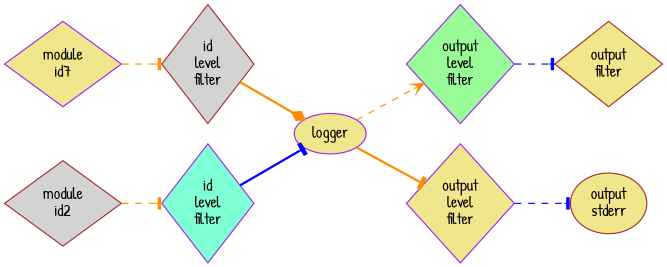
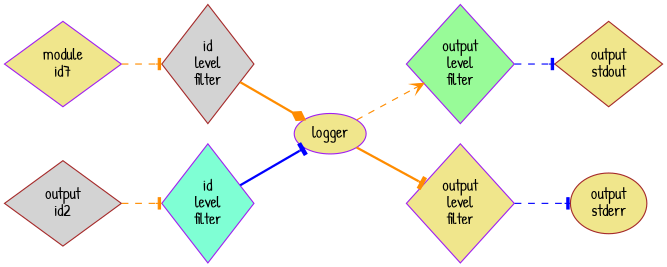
node "output filter": label "output filter" -> "output stdout"
node "module id2": label "module id2" -> "output id2"
